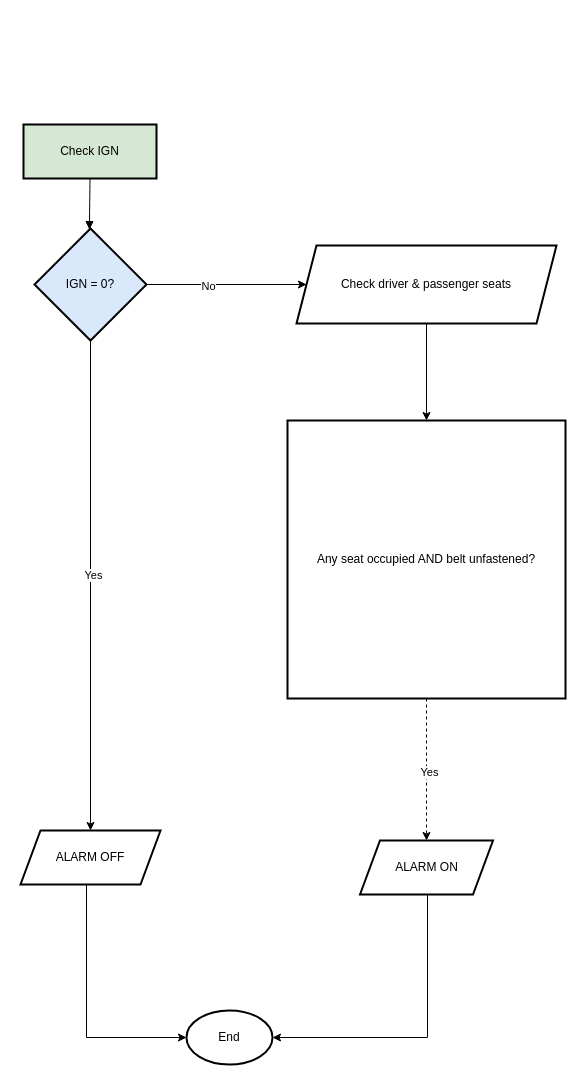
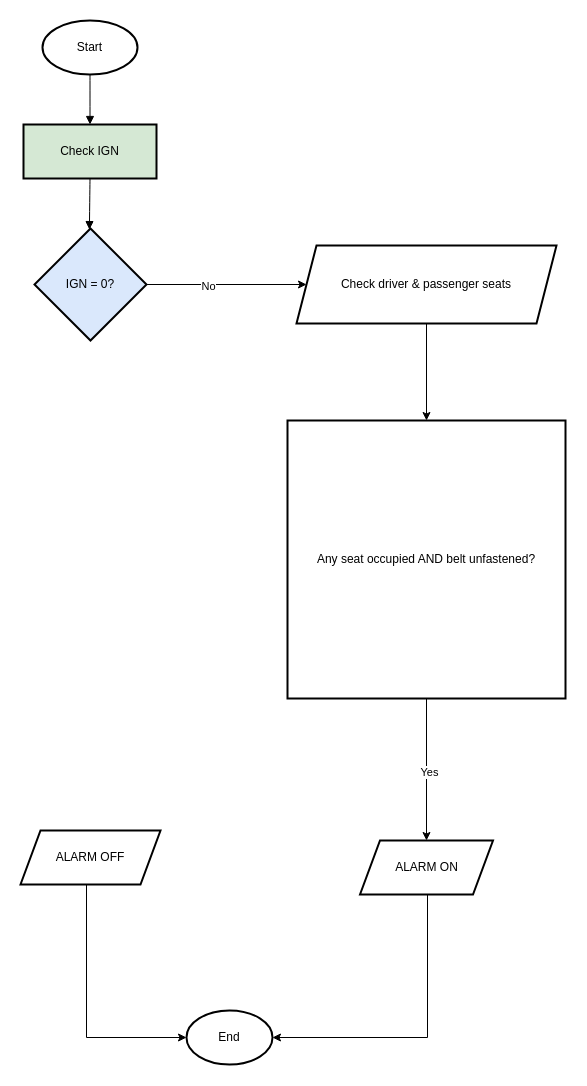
node "Start": added
edge "Start" -> "Check IGN": added
edge "IGN = 0?" -> "ALARM OFF": removed, label "Yes"
edge "Any seat occupied AND belt unfastened?" -> "ALARM ON": style dashed -> solid
